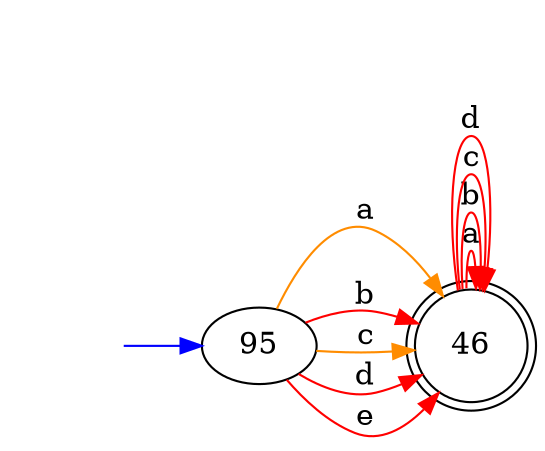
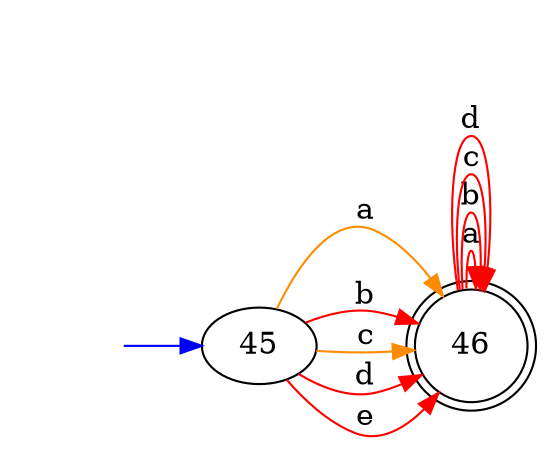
node "95": label "95" -> "45"
